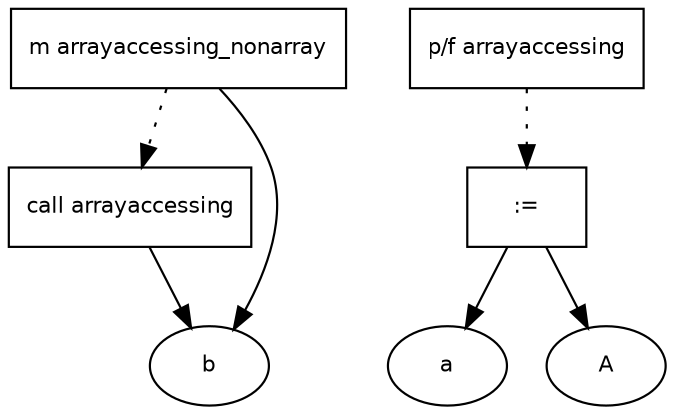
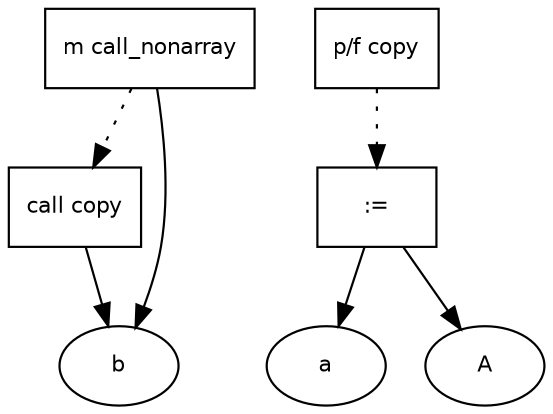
node "m arrayaccessing_nonarray": label "m arrayaccessing_nonarray" -> "m call_nonarray"
node "p/f arrayaccessing": label "p/f arrayaccessing" -> "p/f copy"
node "call arrayaccessing": label "call arrayaccessing" -> "call copy"
